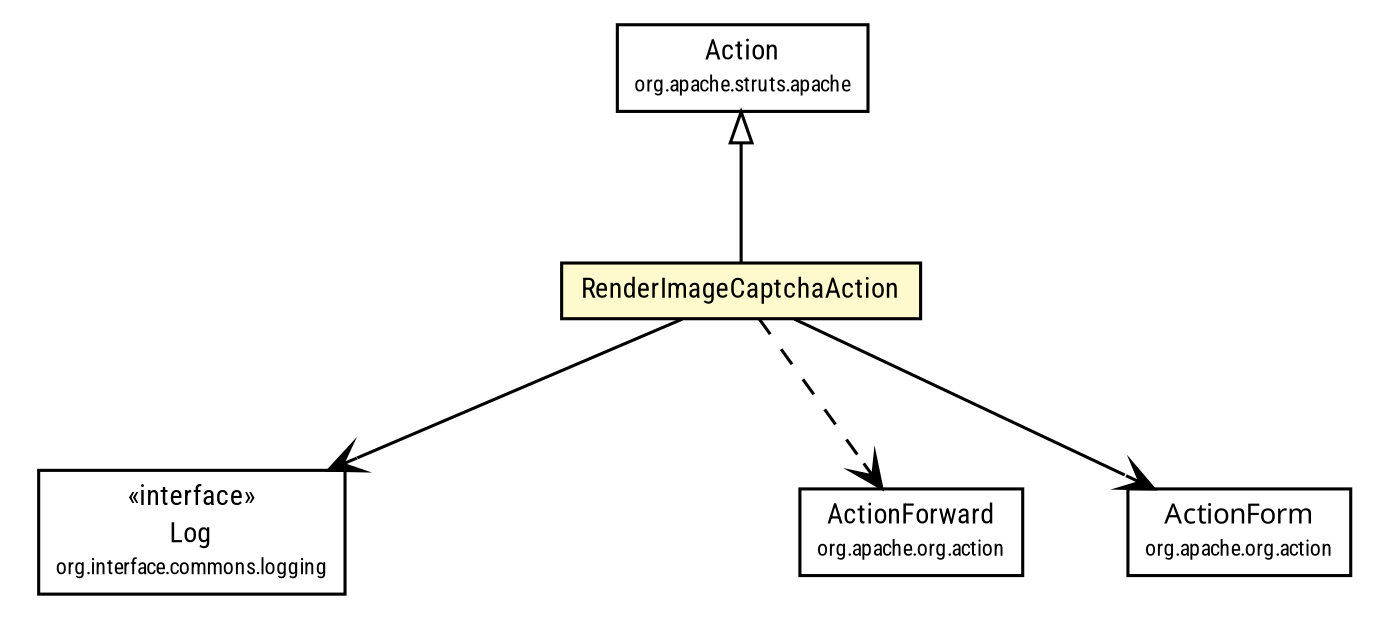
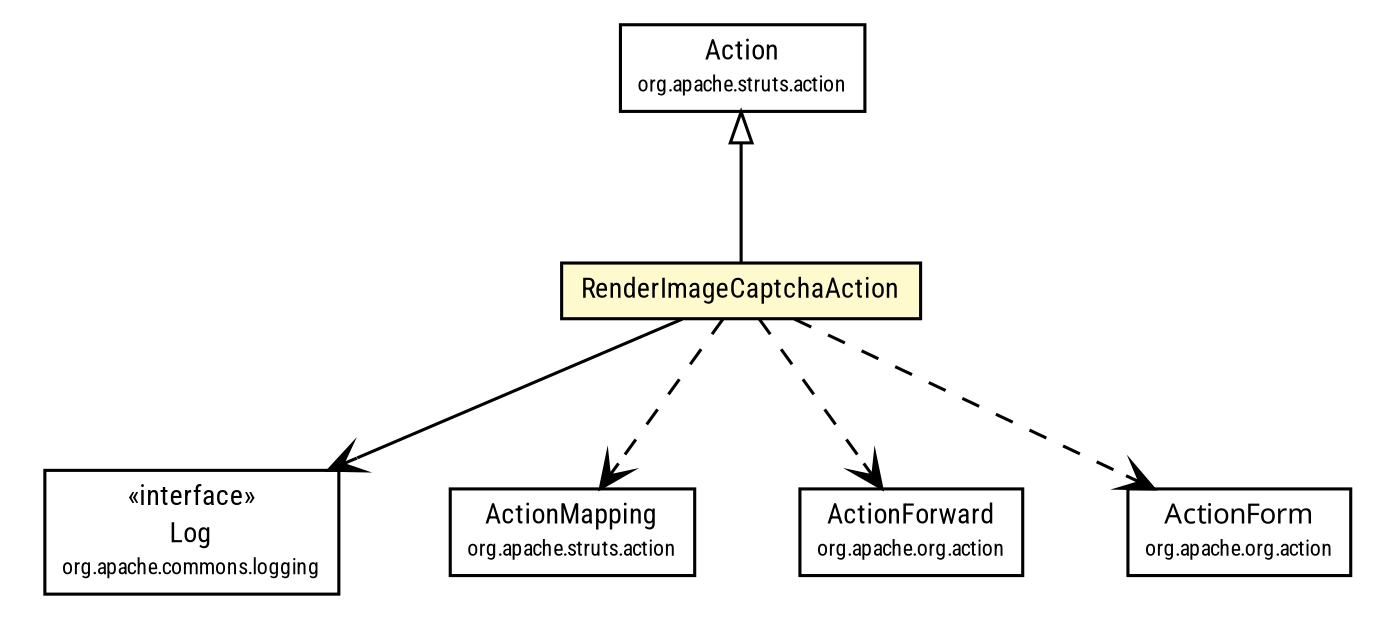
node "Action": text "org.apache.struts.apache" -> "org.apache.struts.action"
edge "RenderImageCaptchaAction" -> "ActionForm": style solid -> dashed
node "ActionMapping": added
node "Log": text "org.interface.commons.logging" -> "org.apache.commons.logging"
